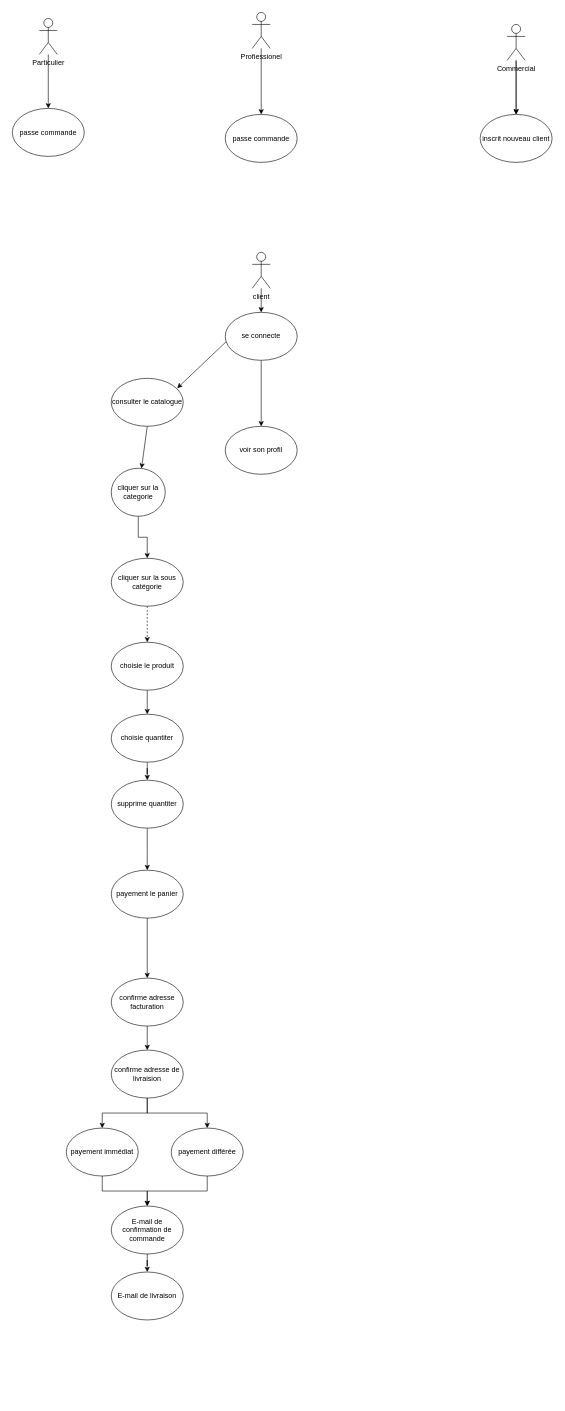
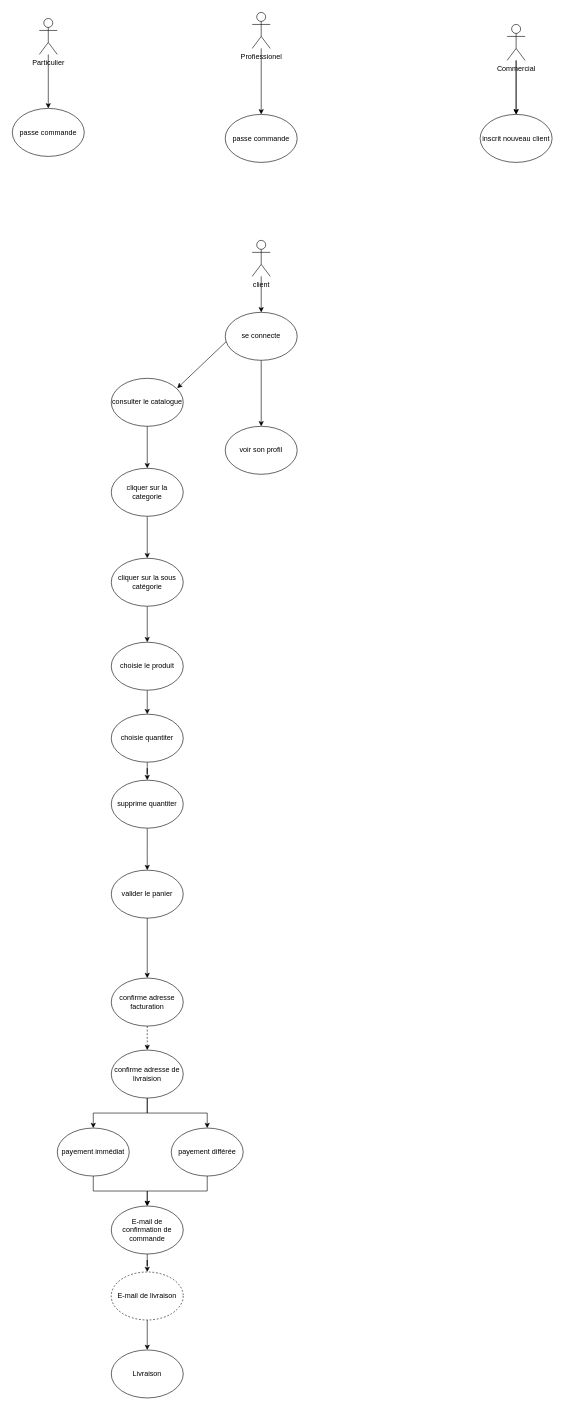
node "client": moved (261, 270) -> (261, 258)
node "cliquer sur la categorie": size 54x48 -> 72x48
edge "cliquer sur la sous catégorie" -> "choisie le produit": style dashed -> solid
node "payement le panier": label "payement le panier" -> "valider le panier"
edge "confirme adresse facturation" -> "confirme adresse de livraision": style solid -> dashed
node "payement immédiat": moved (102, 1152) -> (93, 1152)
node "E-mail de livraison": style solid -> dashed
edge "E-mail de livraison" -> "Livraison": added
node "Livraison": added
